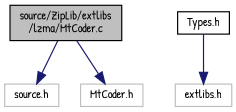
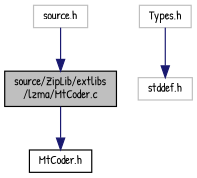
node "Types.h": color black -> grey75
edge "source/ZipLib/extlibs /lzma/MtCoder.c" -> "source.h": reversed
node "MtCoder.h": color grey75 -> black
node "extlibs.h": label "extlibs.h" -> "stddef.h"
